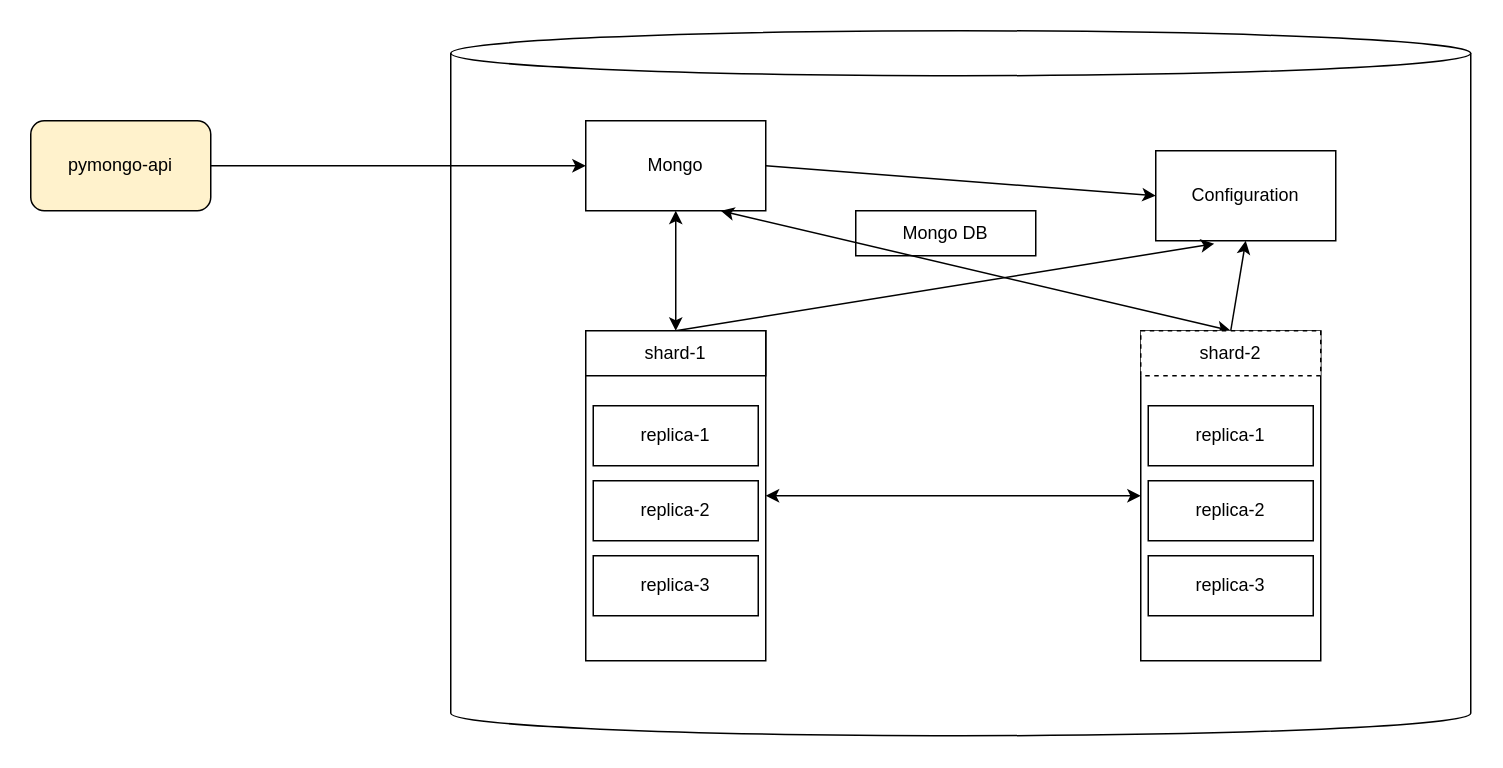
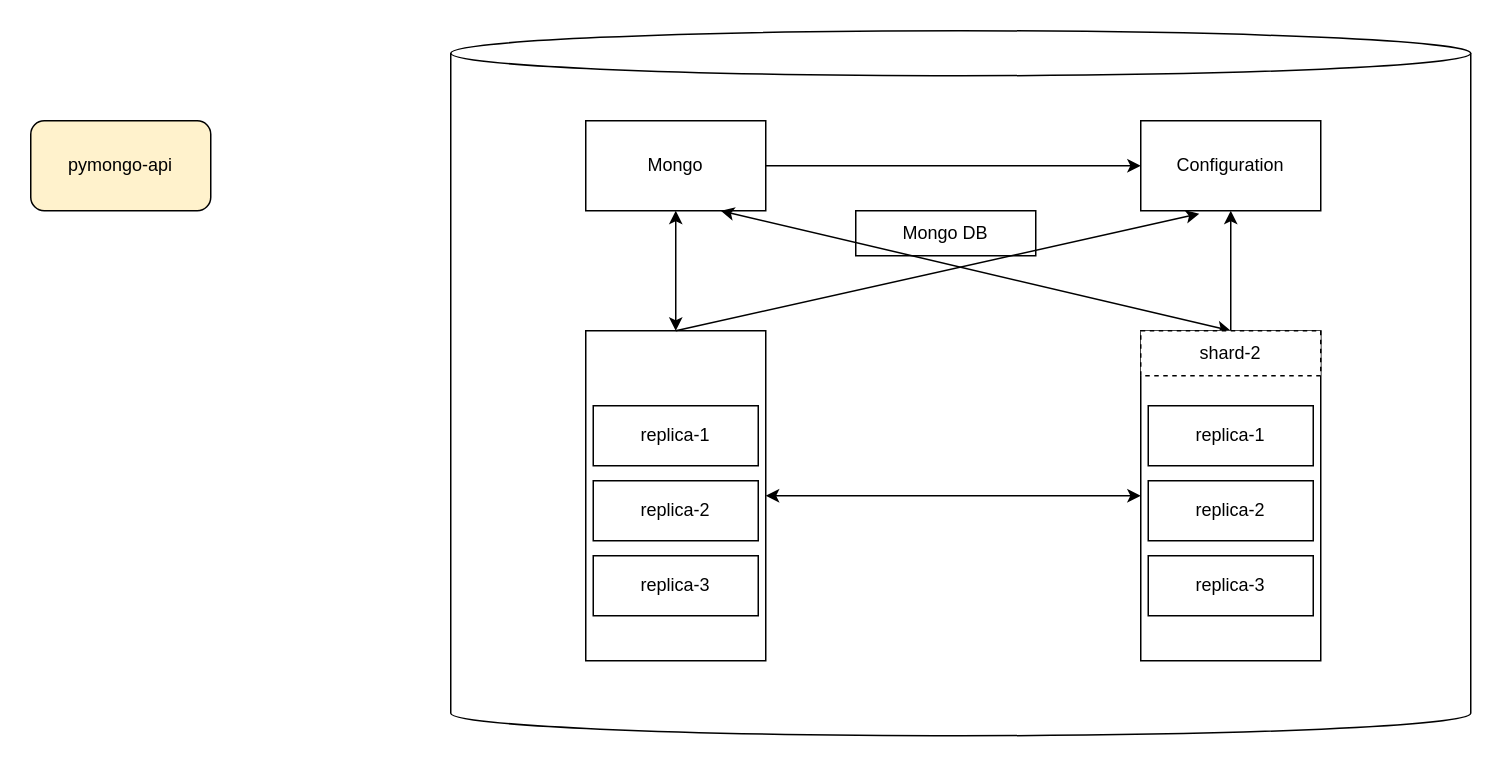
edge "pymongo-api" -> "Mongo": removed
node "Configuration": moved (1246, 196) -> (1231, 166)
node "shard-1": removed
